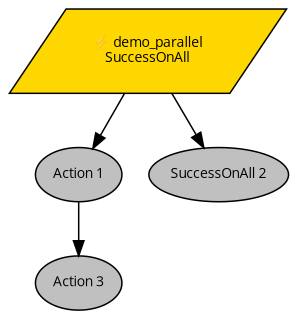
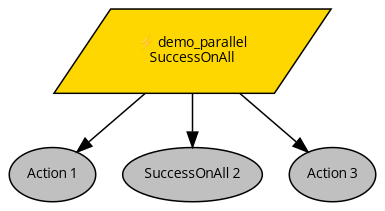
edge "Action 1" -> "Action 3": now "⚡ demo_parallel SuccessOnAll" -> "Action 3"
